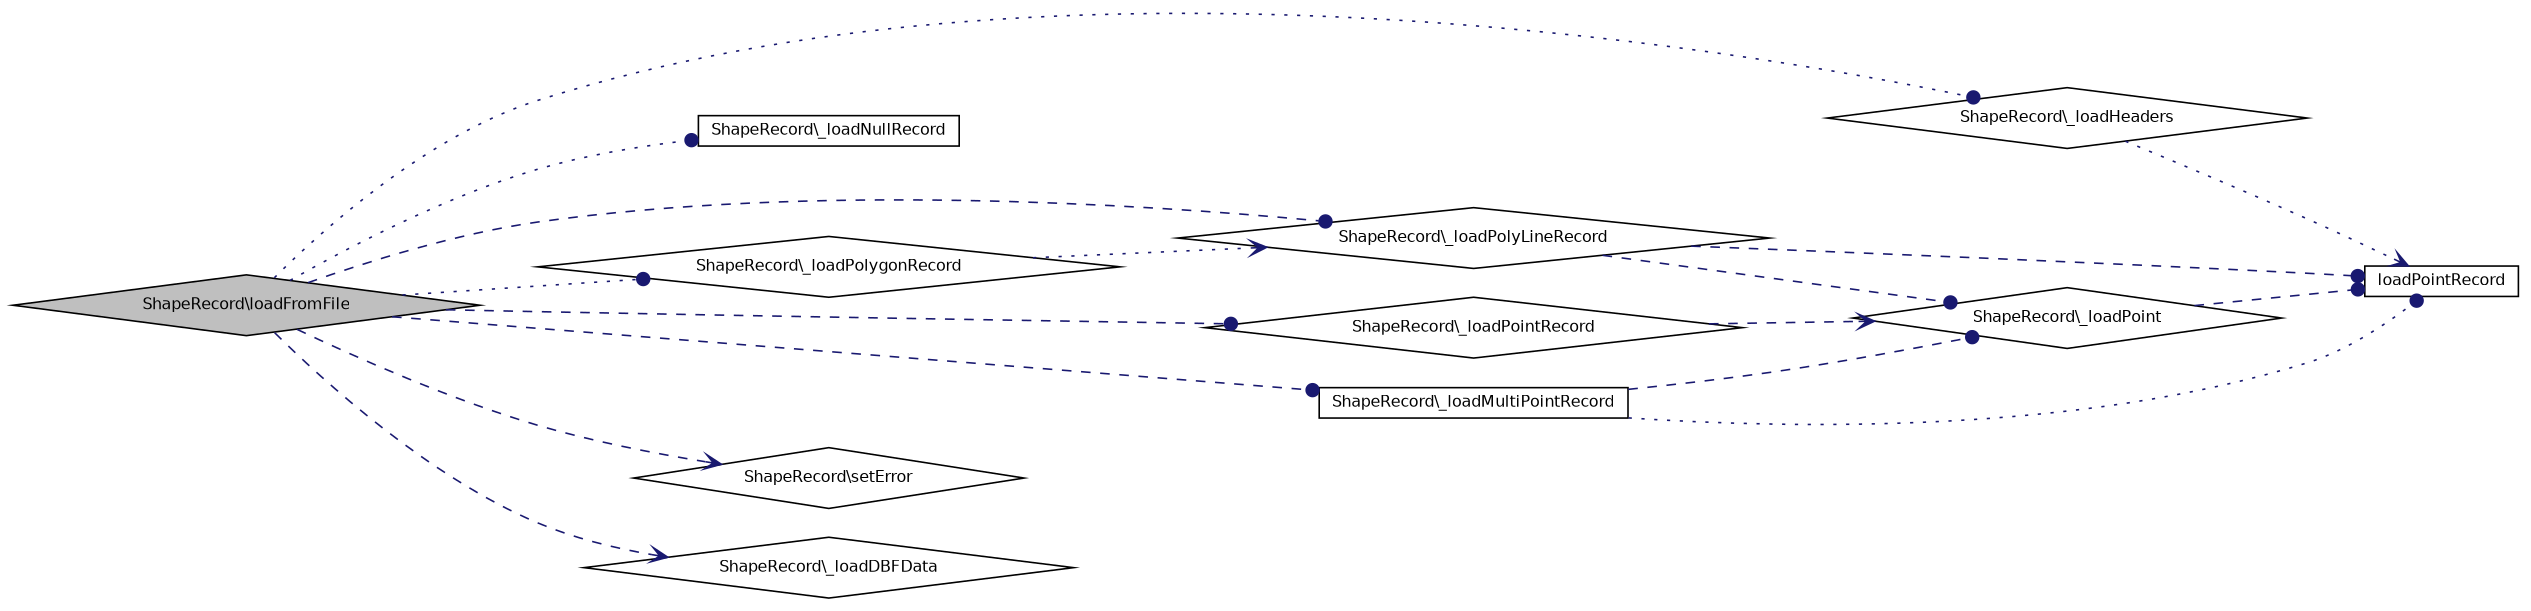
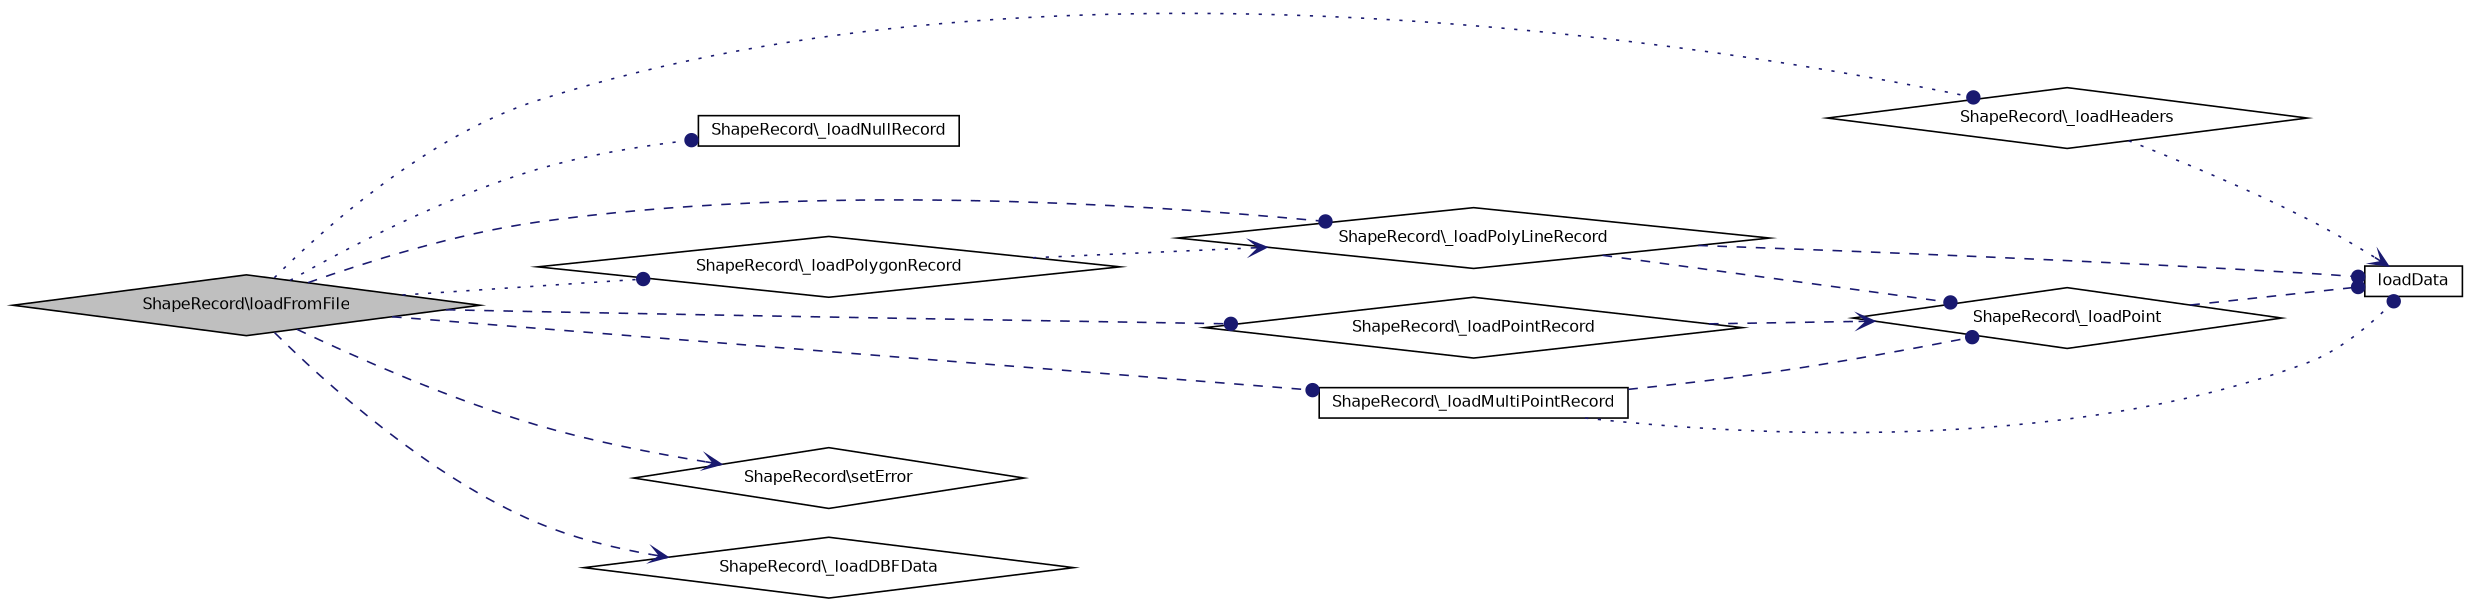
node "loadPointRecord": label "loadPointRecord" -> "loadData"
